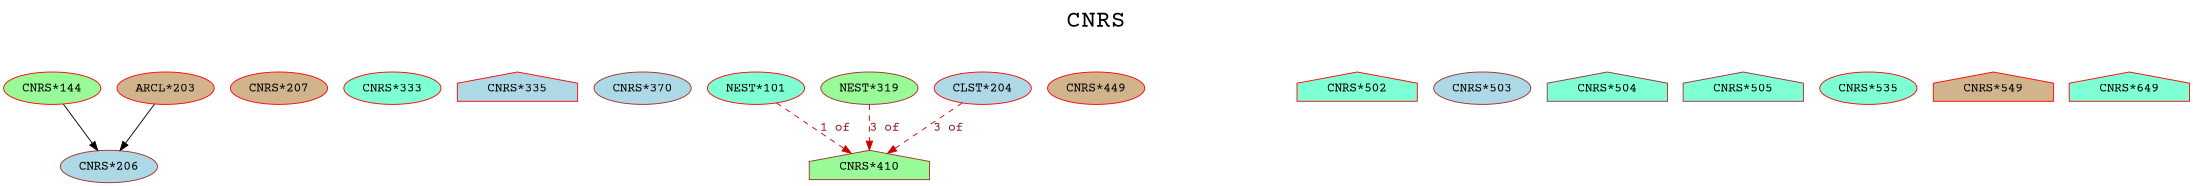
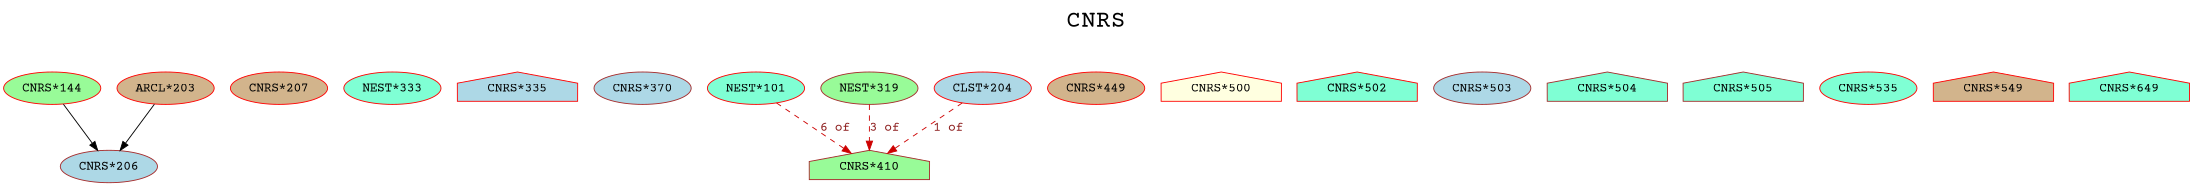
node "CNRS*333": label "CNRS*333" -> "NEST*333"
node "CNRS*500": added
edge "NEST*101" -> "CNRS*410": label "1 of" -> "6 of"
edge "CLST*204" -> "CNRS*410": label "3 of" -> "1 of"
